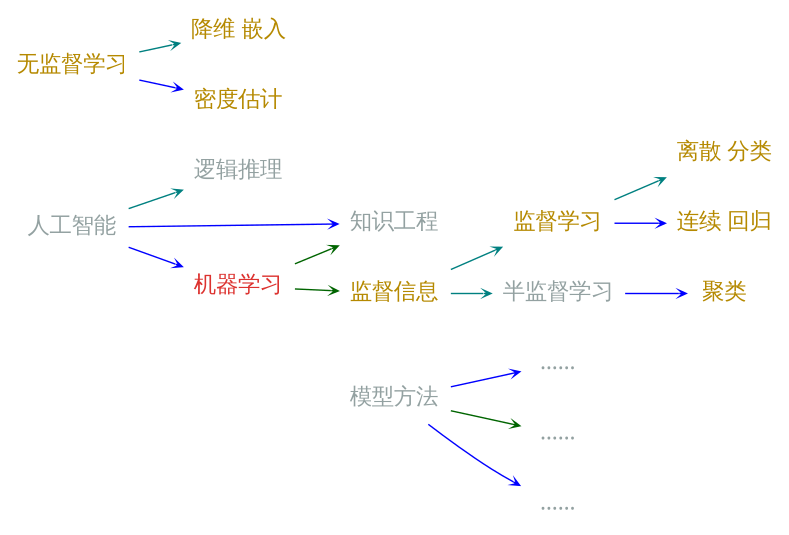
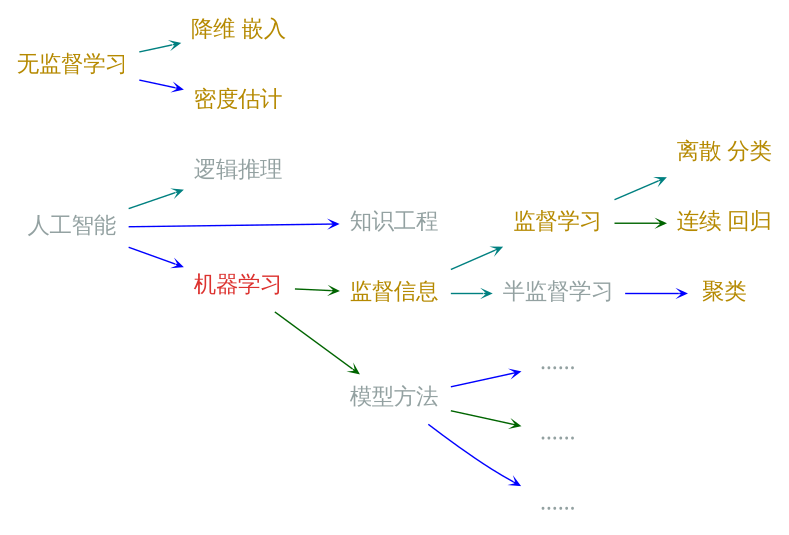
edge "监督学习" -> "连续 回归": color blue -> darkgreen
edge "机器学习" -> "知识工程": now "机器学习" -> "模型方法"
